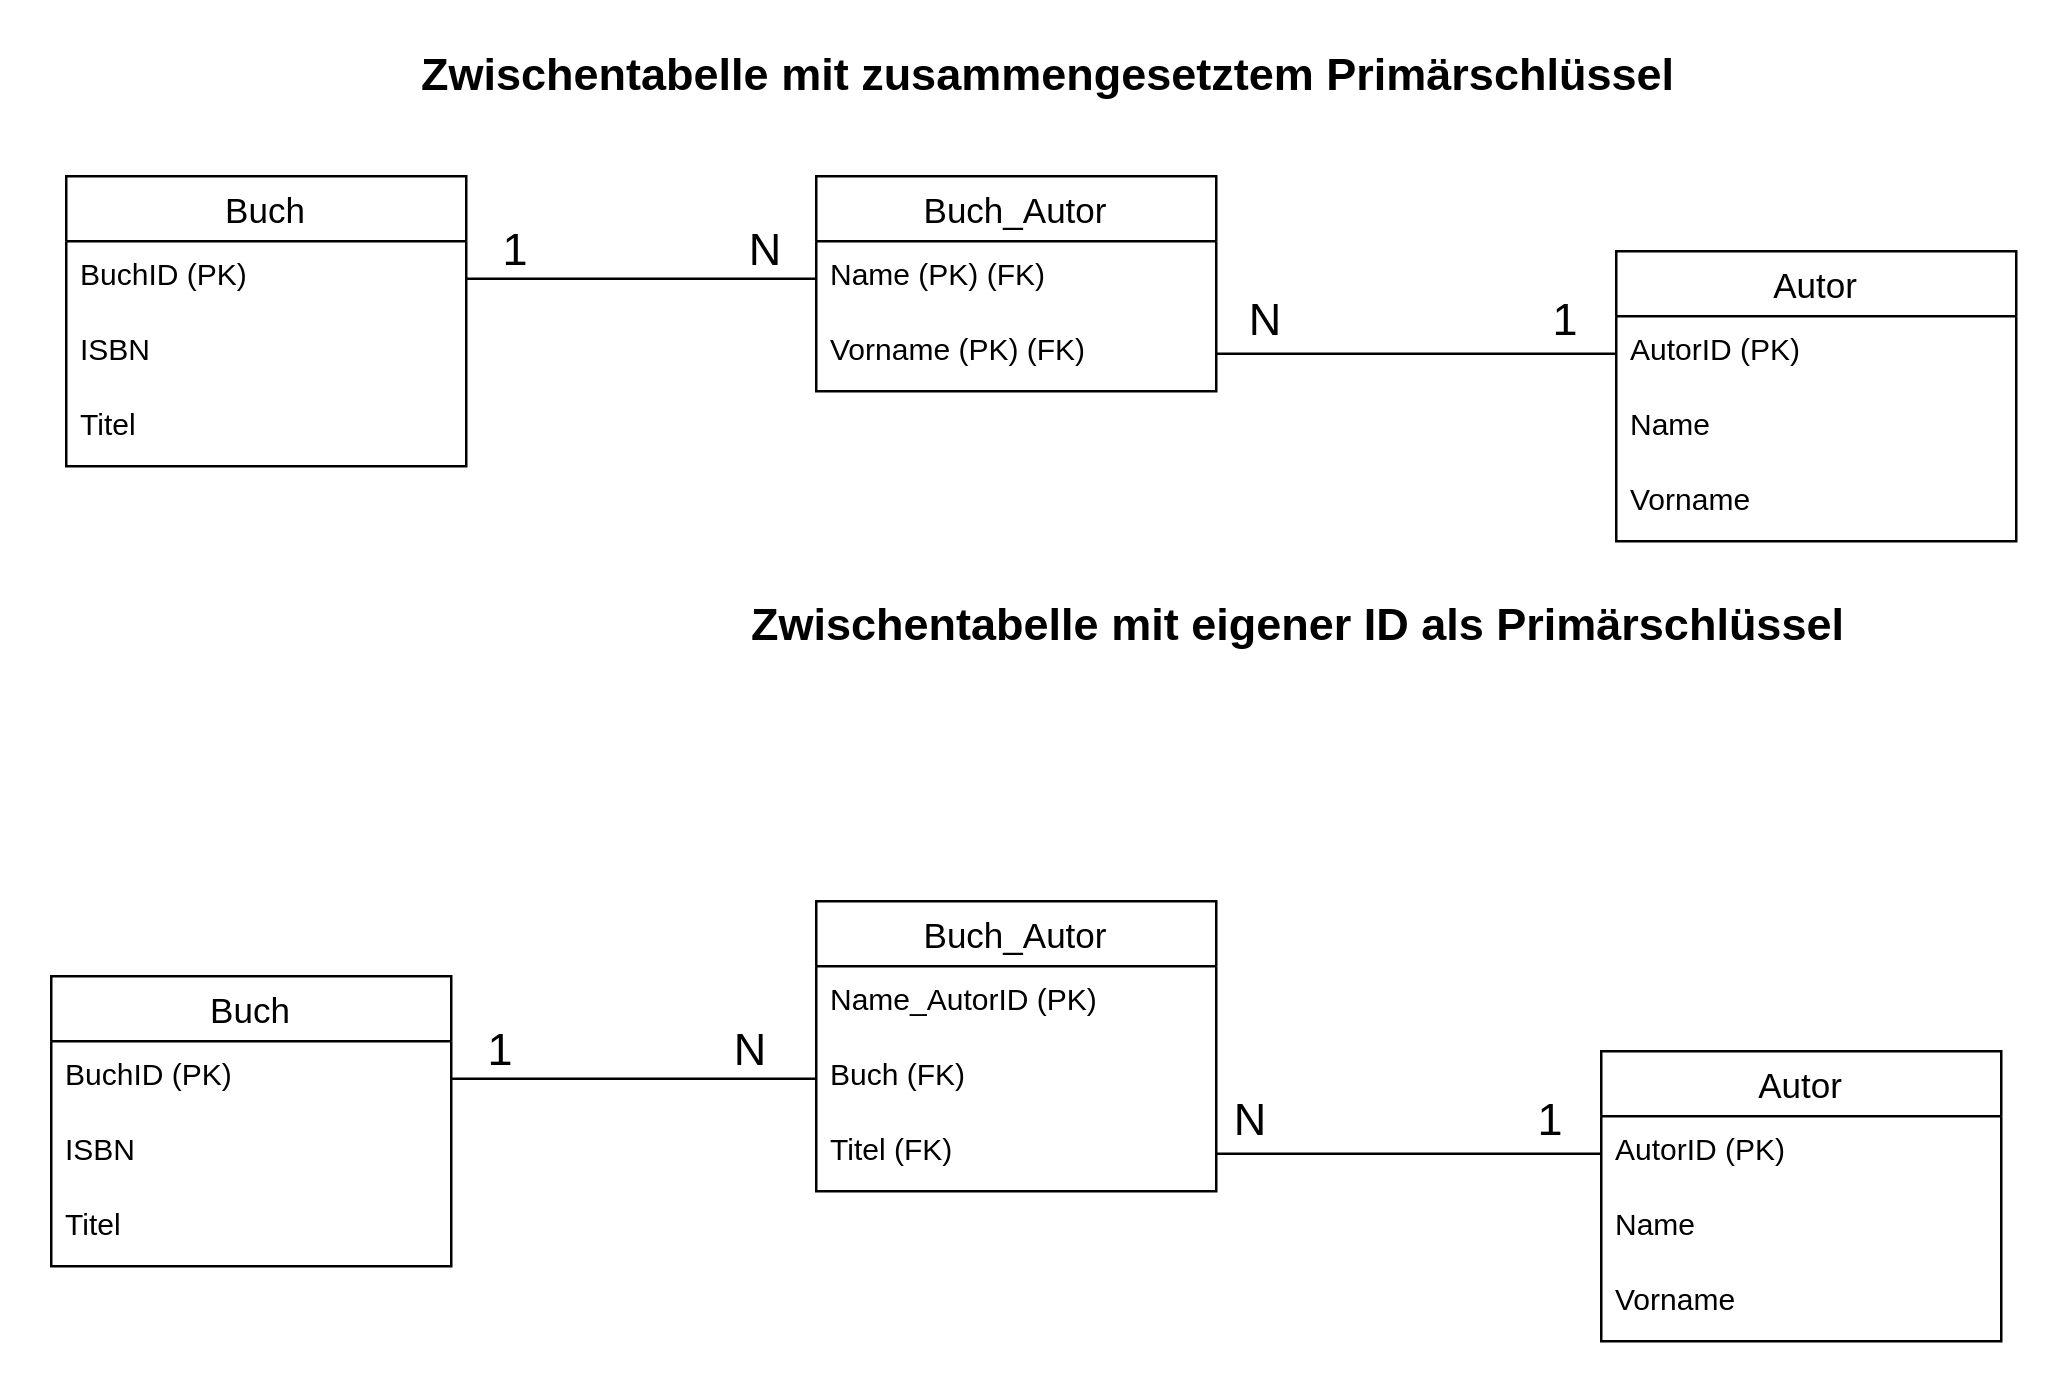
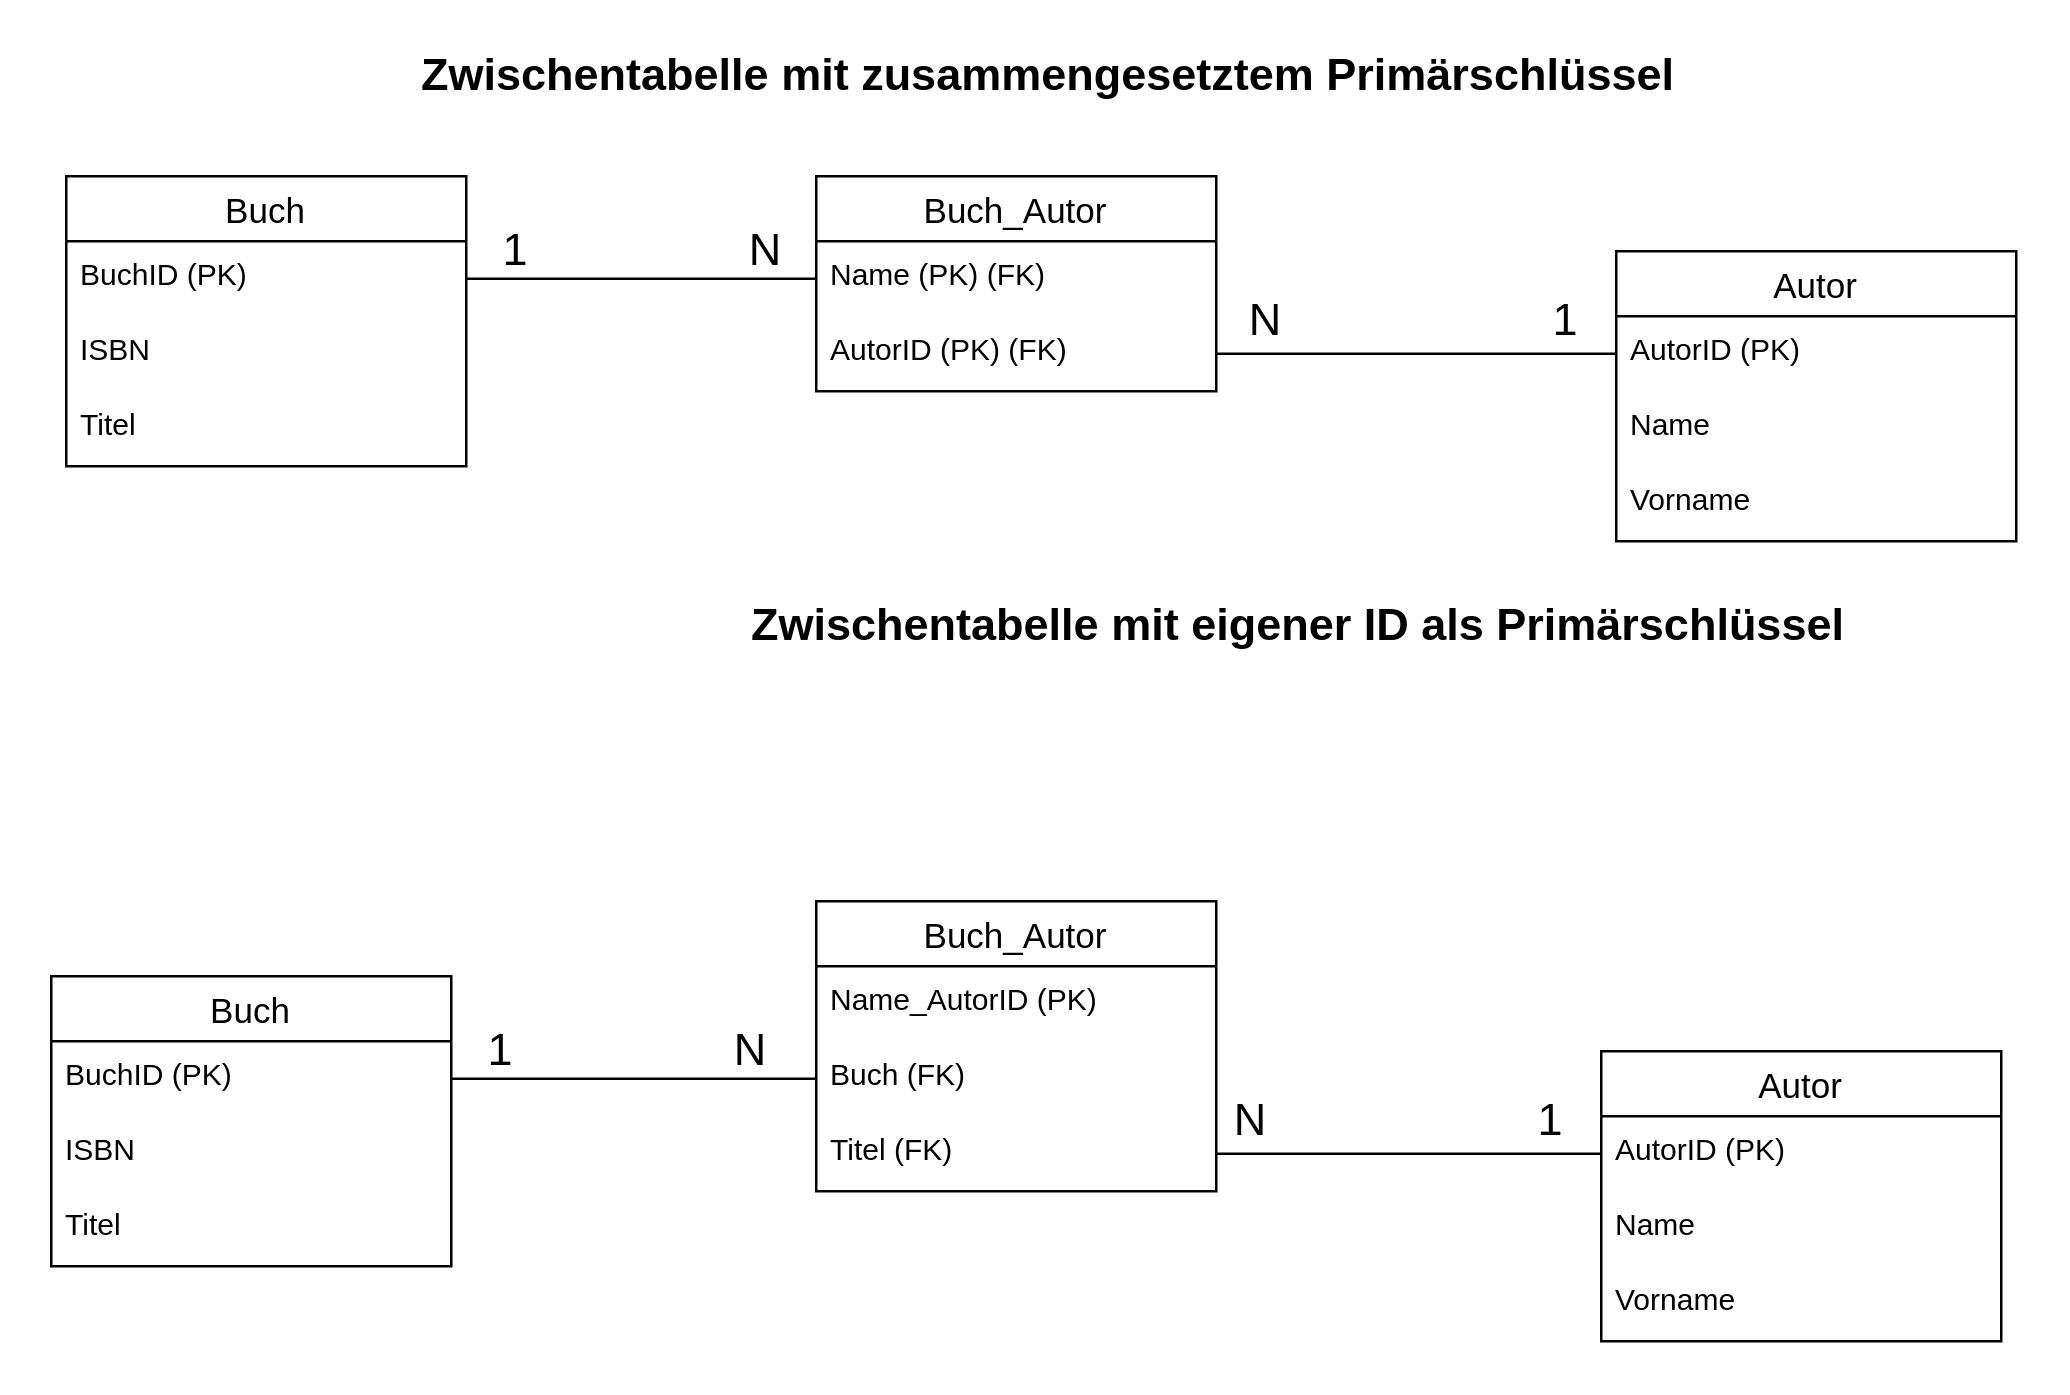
node "Vorname (PK) (FK)": label "Vorname (PK) (FK)" -> "AutorID (PK) (FK)"
